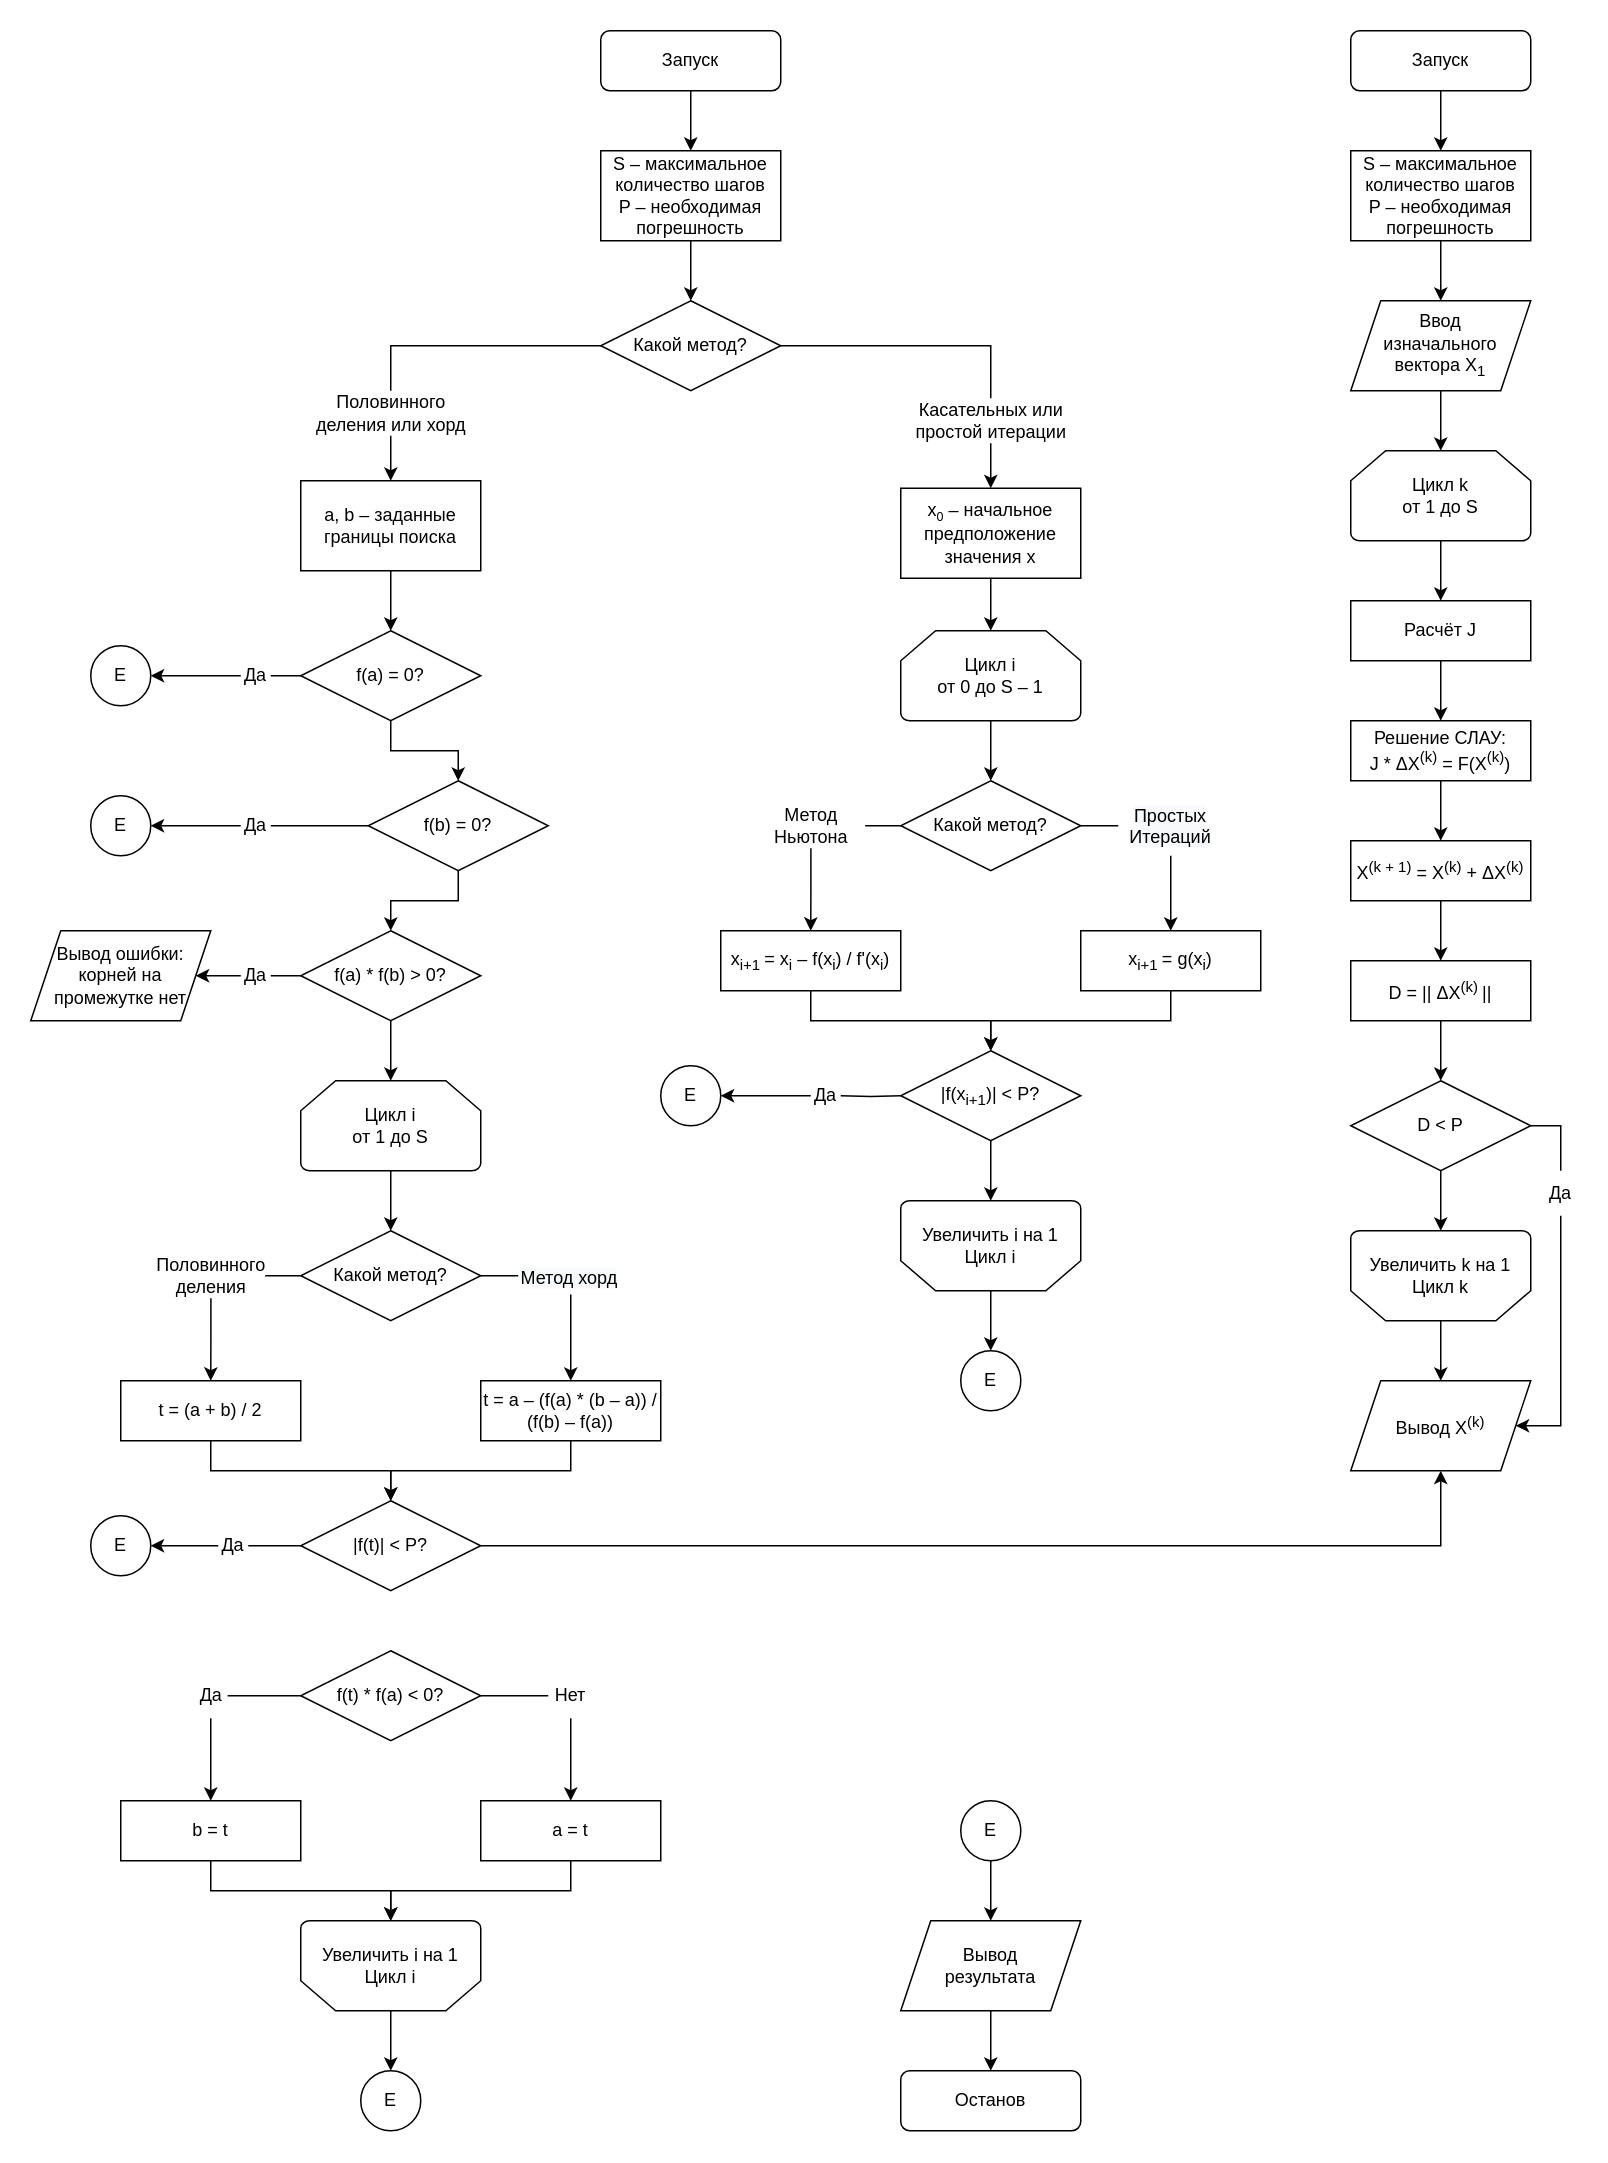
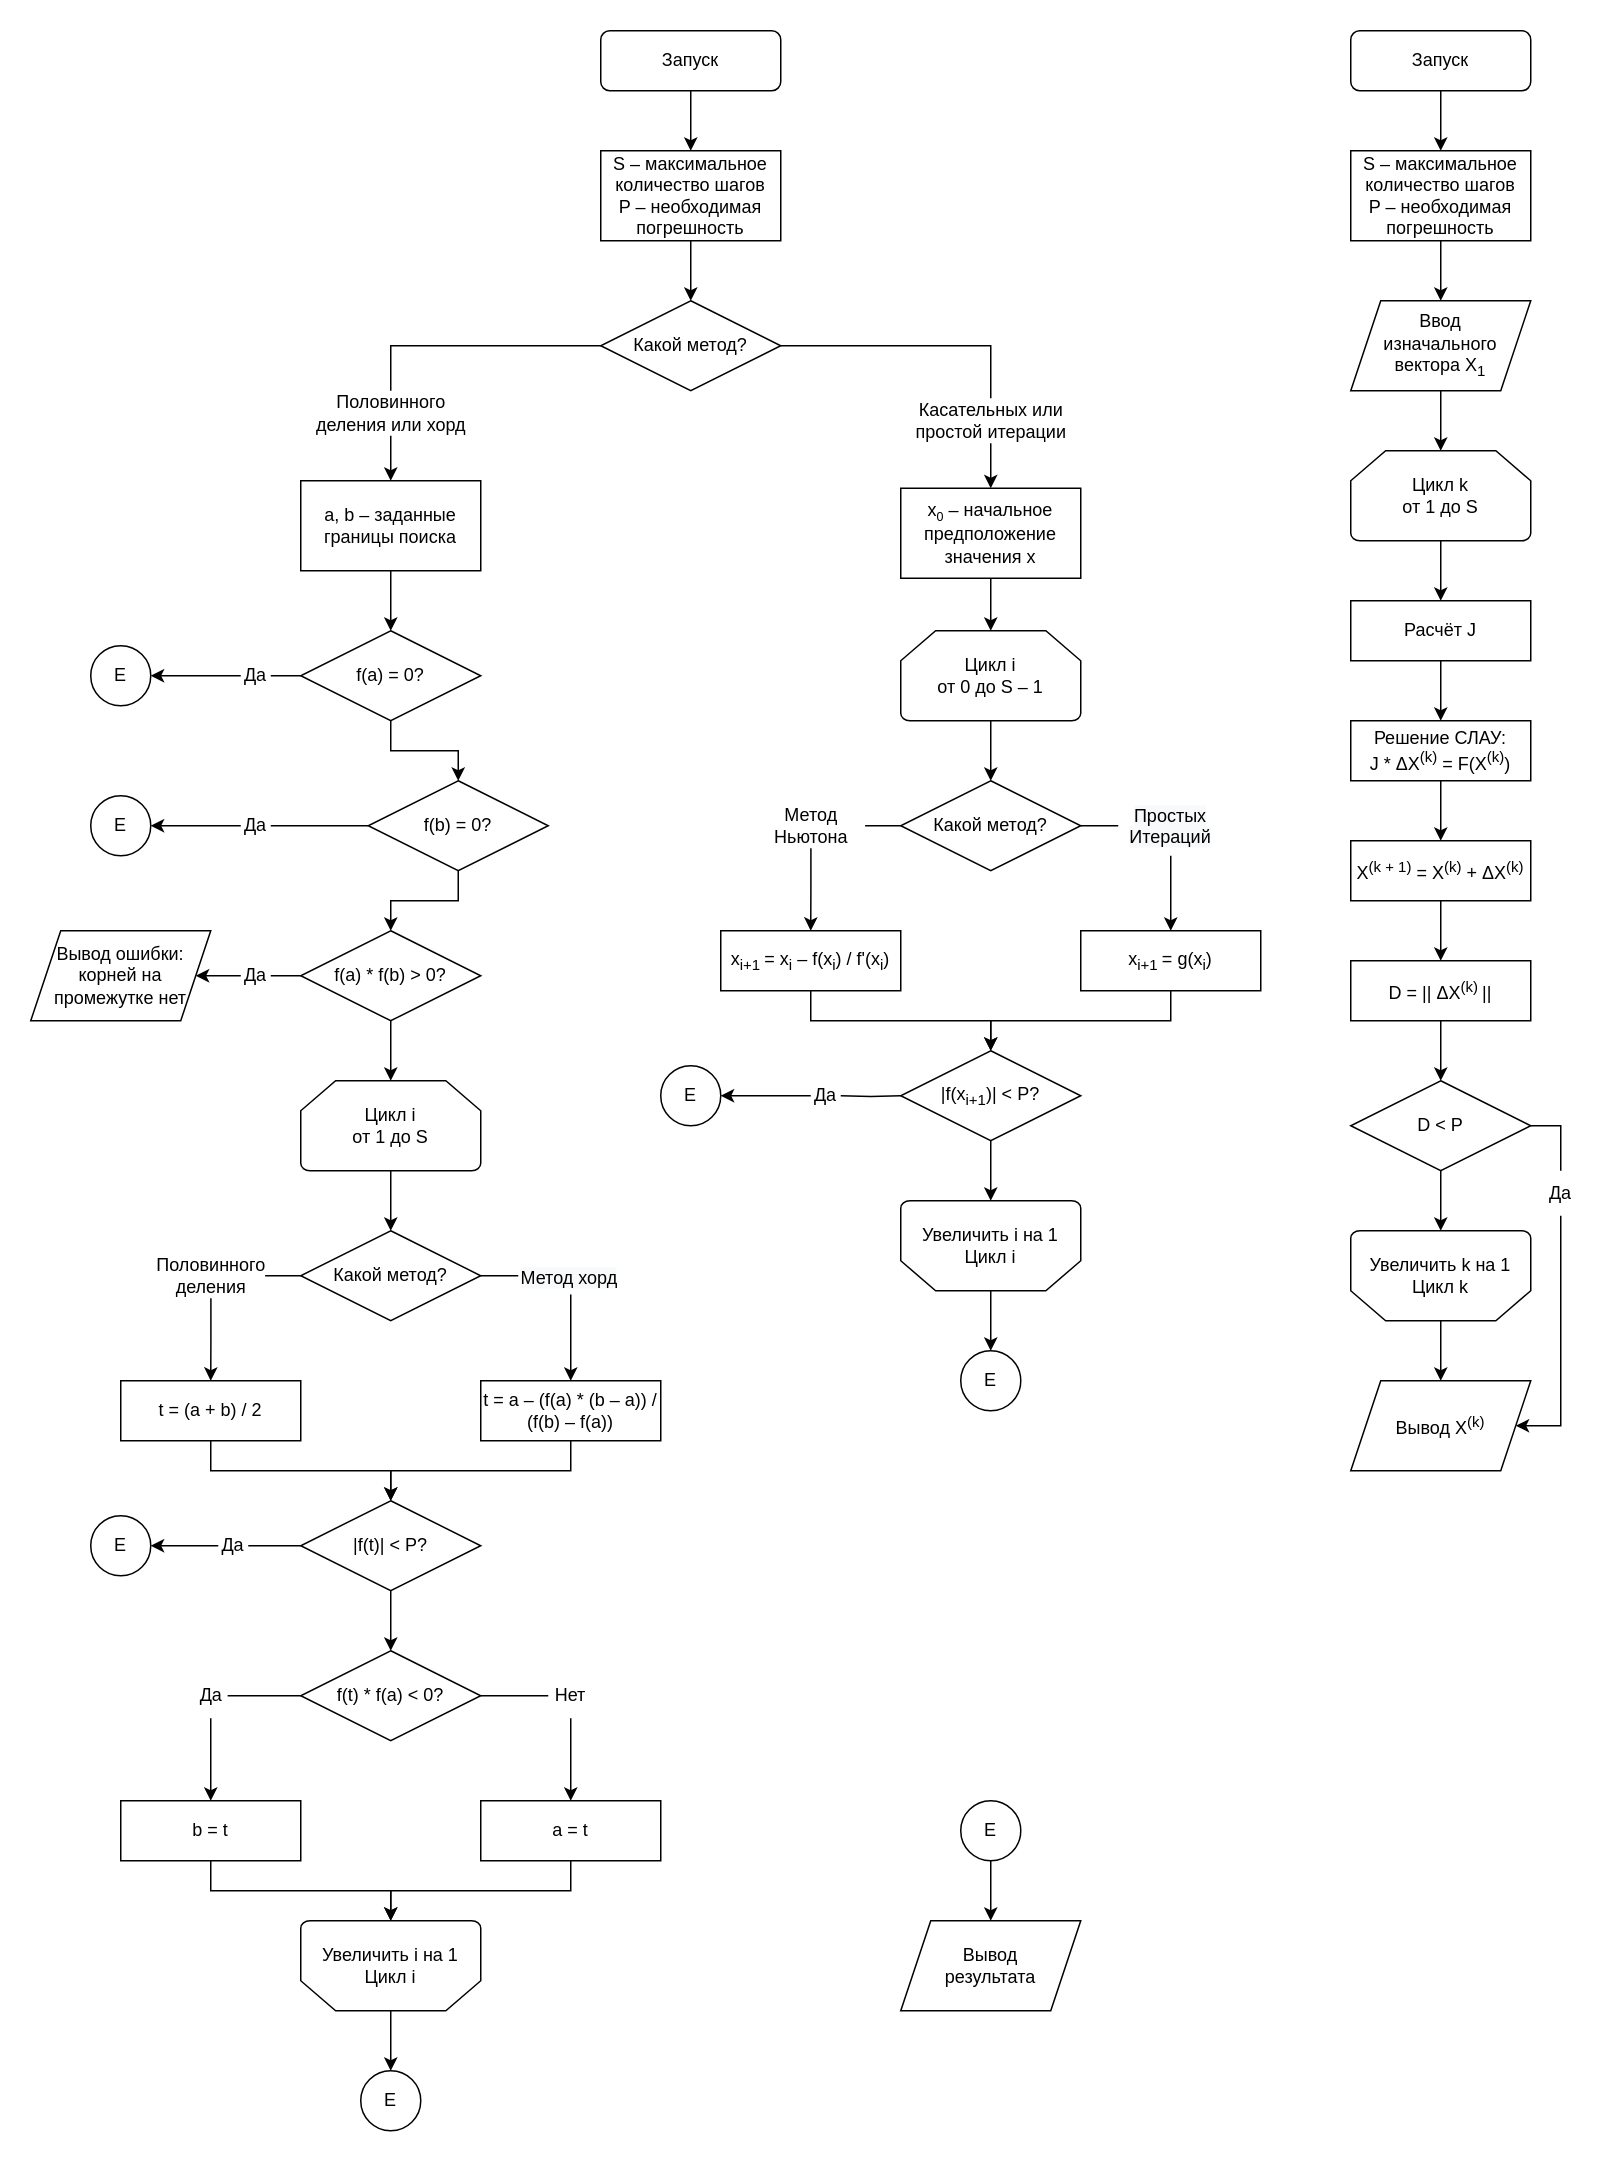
edge "|f(t)| < P?" -> "Вывод X(k)": now "|f(t)| < P?" -> "f(t) * f(a) < 0?"
edge "Вывод результата" -> "Останов": removed
node "Останов": removed
